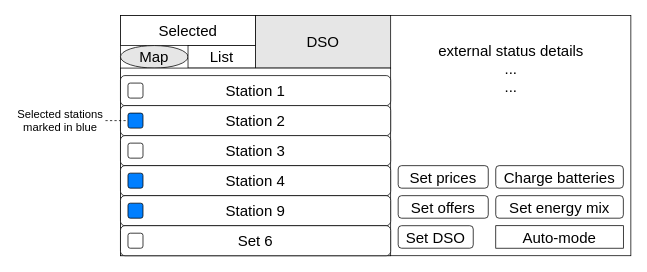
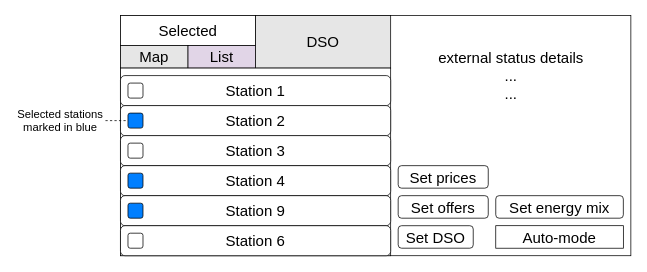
node "Map": shape ellipse -> rectangle
node "List": fillcolor #ffffff -> #e1d5e7
node "external status details ... ...": moved (510, 68) -> (510, 75)
node "Charge batteries": removed
node "Set 6": label "Set 6" -> "Station 6"
